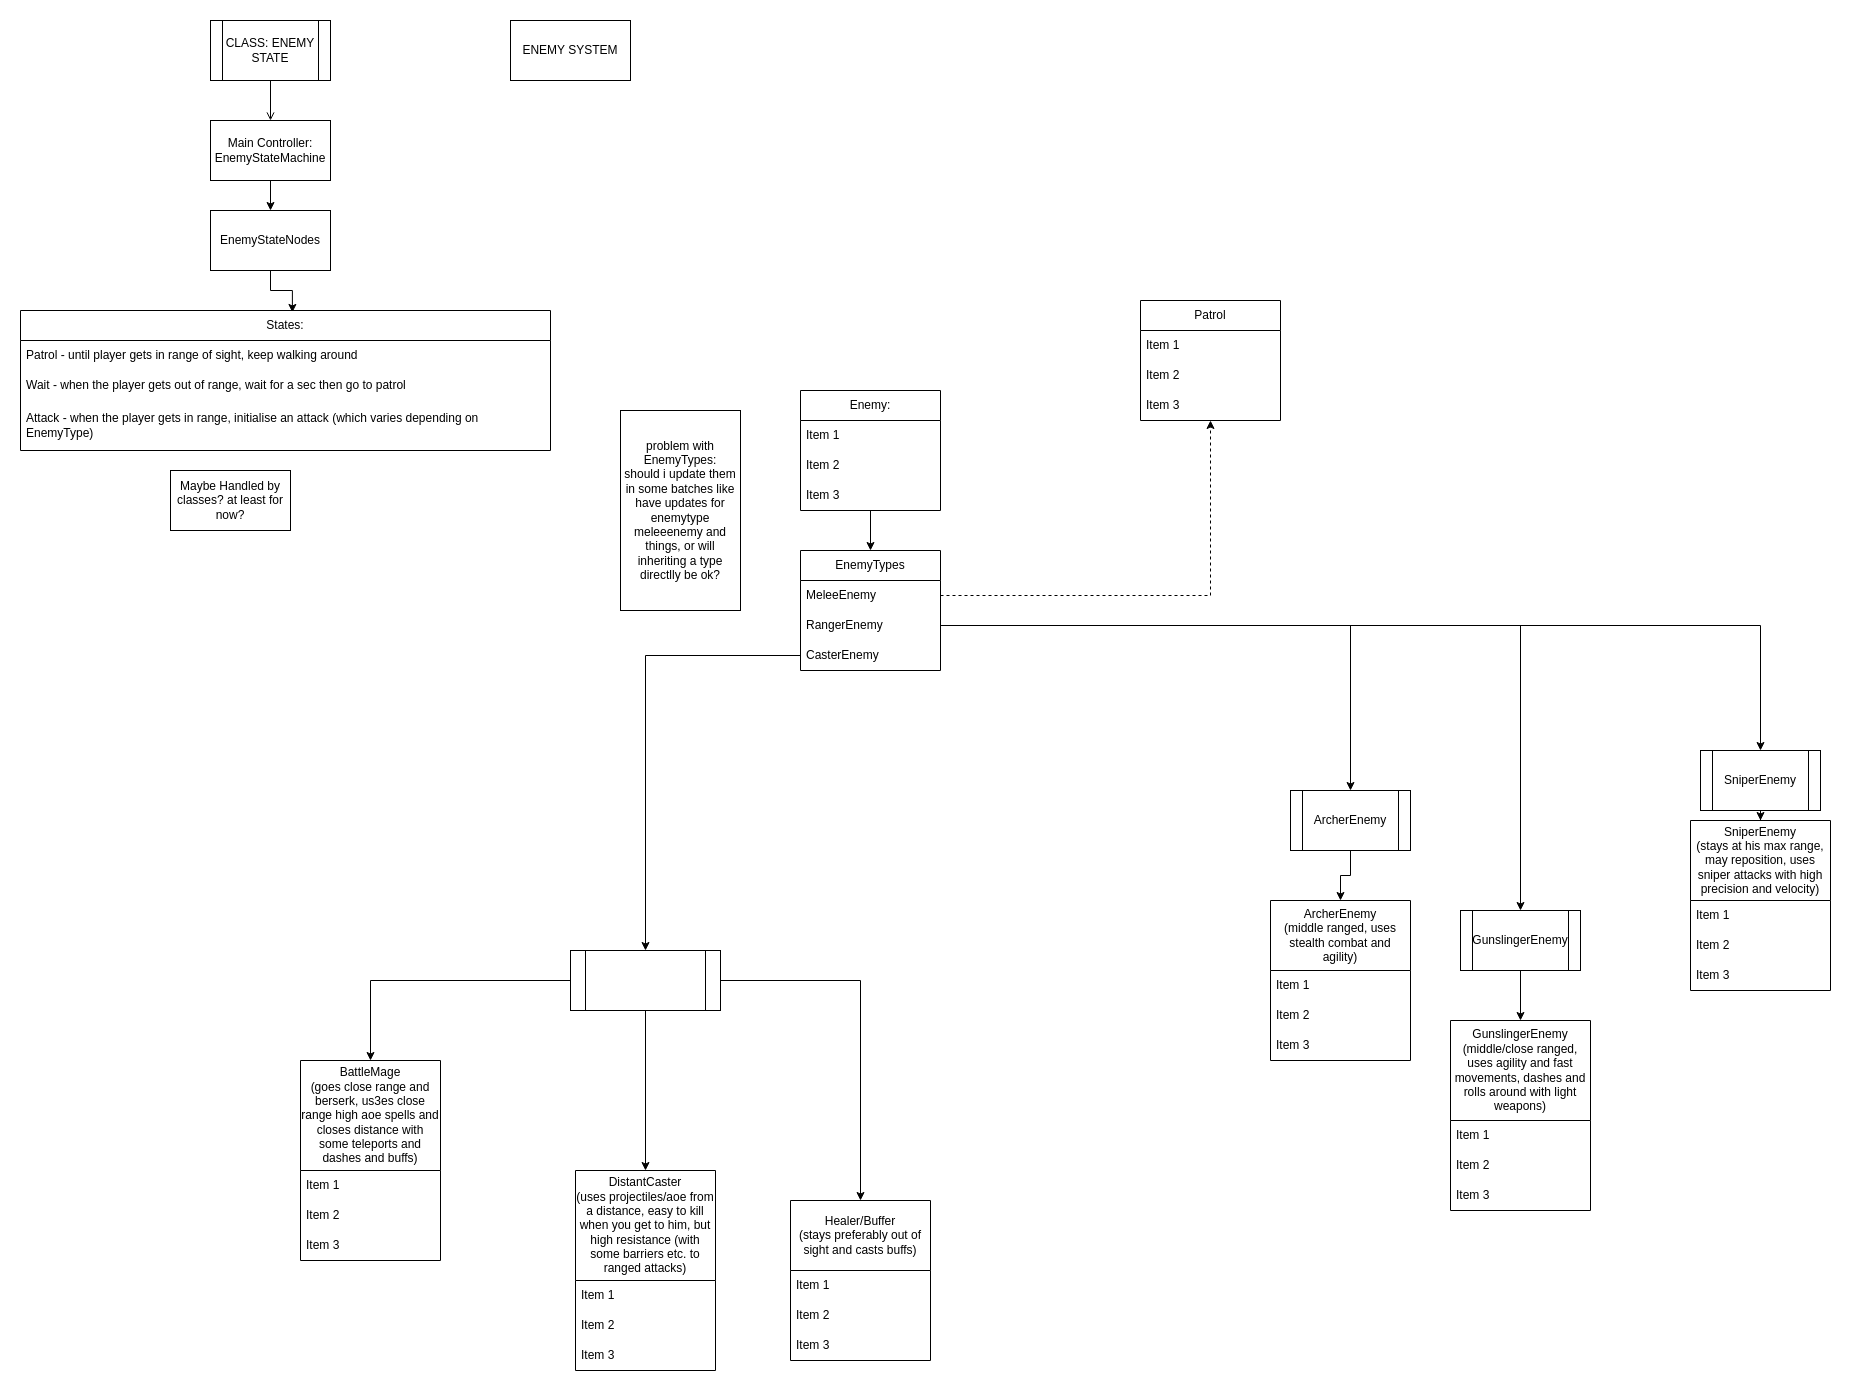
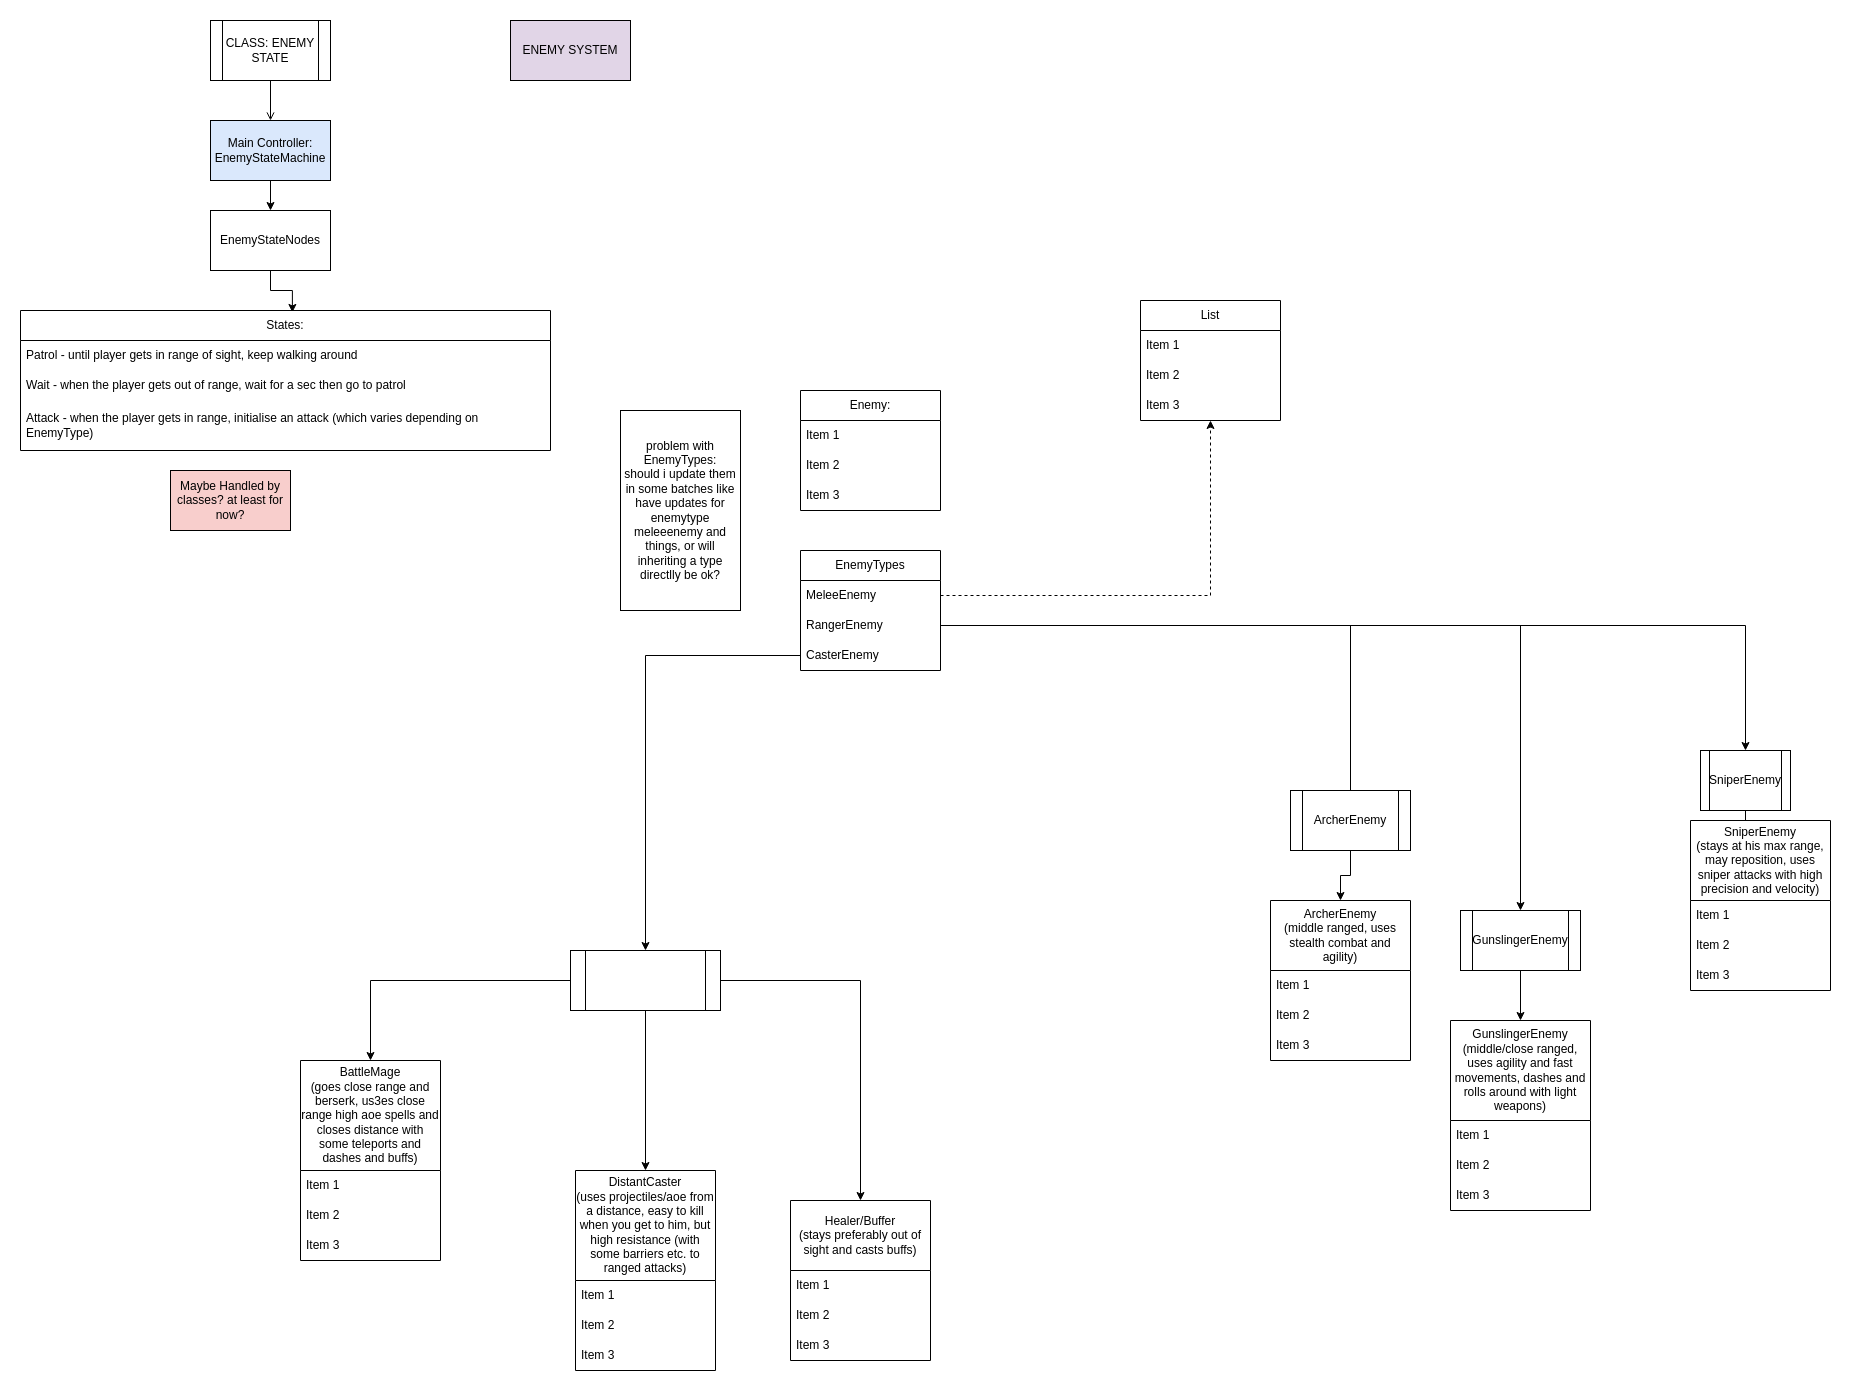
node "ENEMY SYSTEM": fillcolor #ffffff -> #e1d5e7
node "Main Controller: EnemyStateMachine": fillcolor #ffffff -> #dae8fc
node "Patrol": label "Patrol" -> "List"
node "Maybe Handled by classes? at least for now?": fillcolor #ffffff -> #f8cecc
edge "Enemy:" -> "EnemyTypes": removed
node "SniperEnemy": size 120x60 -> 90x60
edge "RangerEnemy" -> "ArcherEnemy": arrowhead classic -> none
